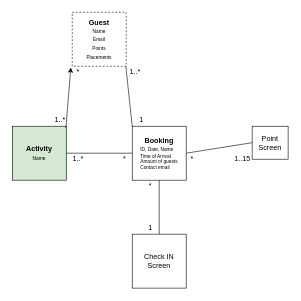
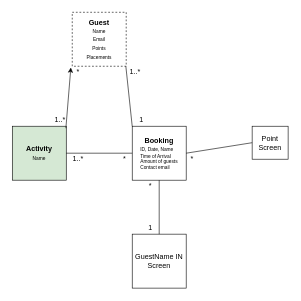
node "1..15": removed
node "Check IN Screen": label "Check IN Screen" -> "GuestName IN Screen"
